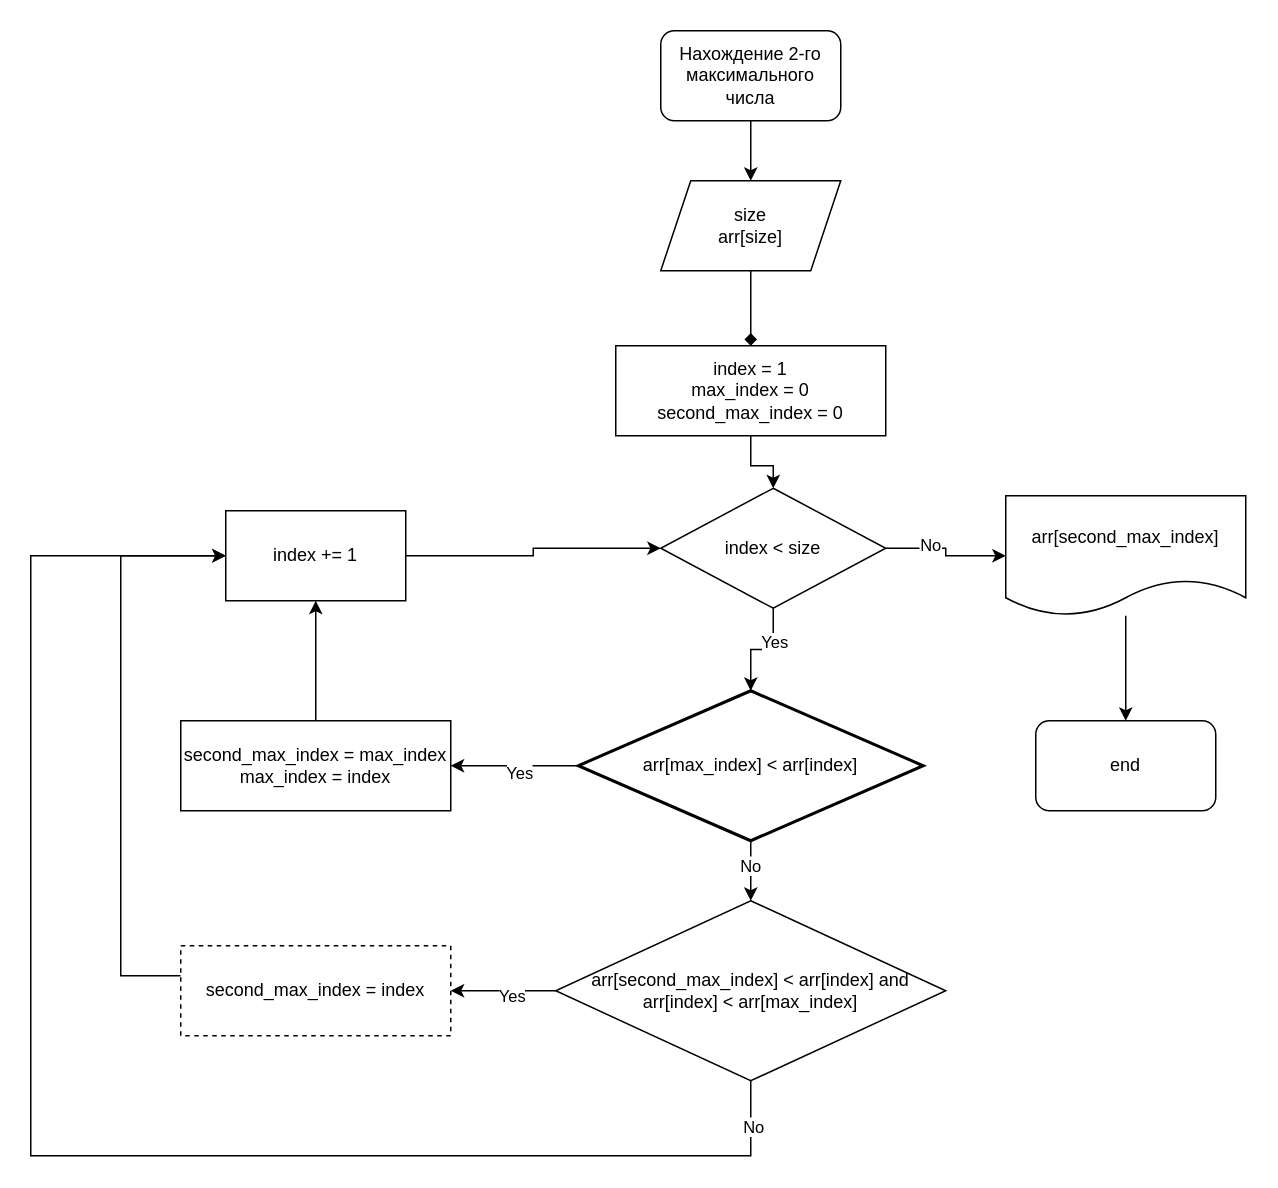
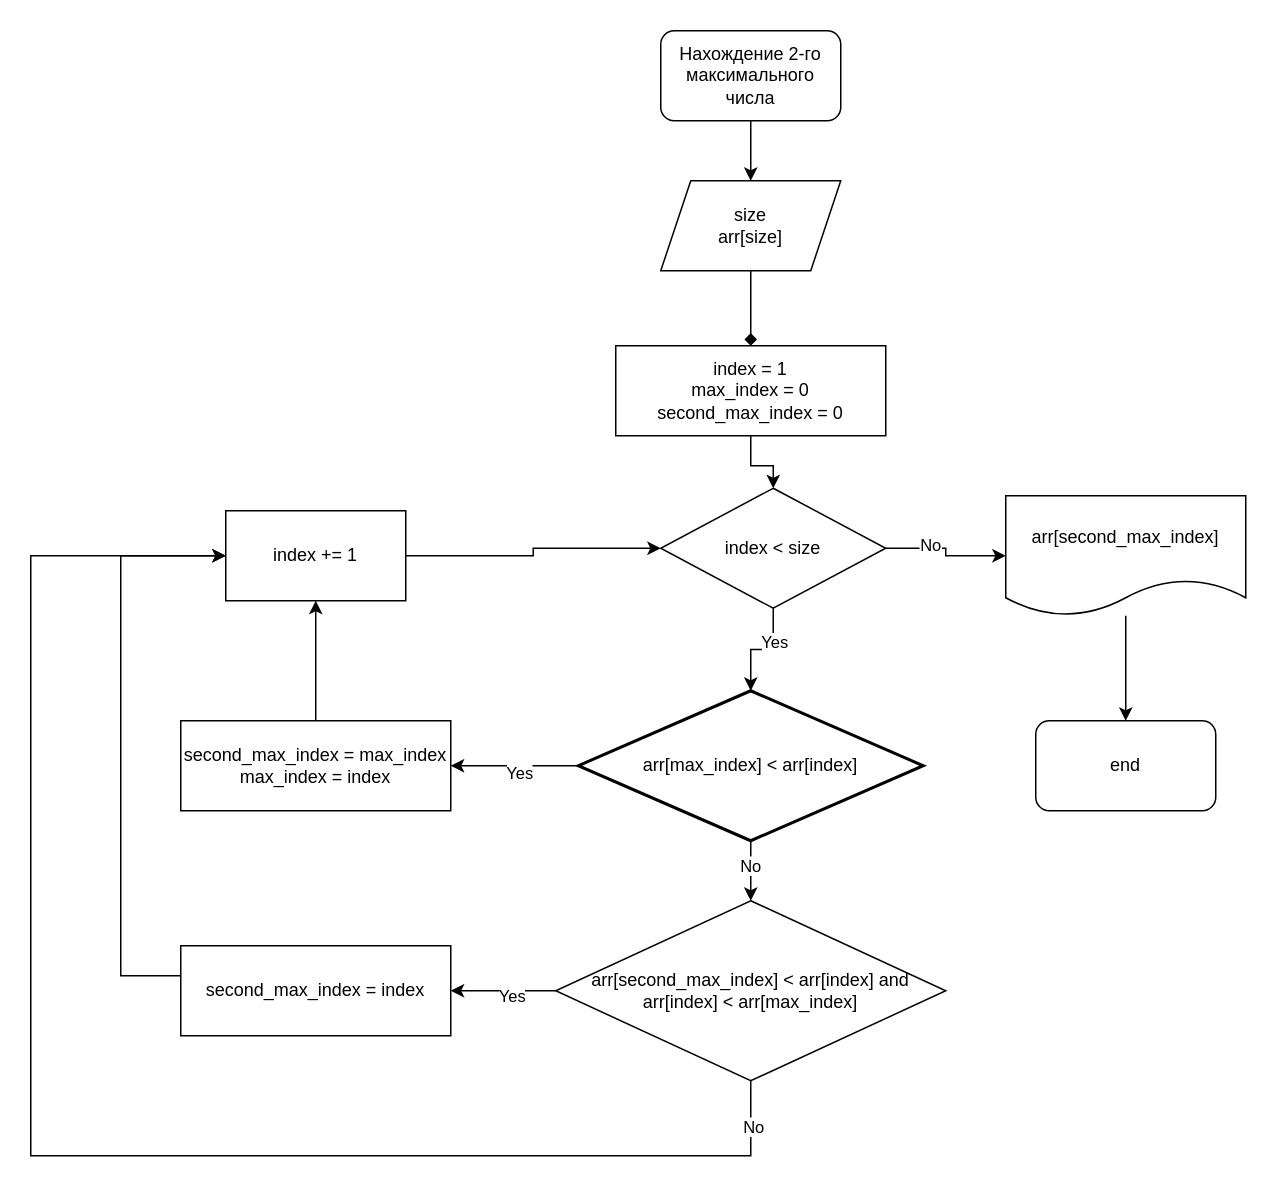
node "second_max_index = index": style dashed -> solid
